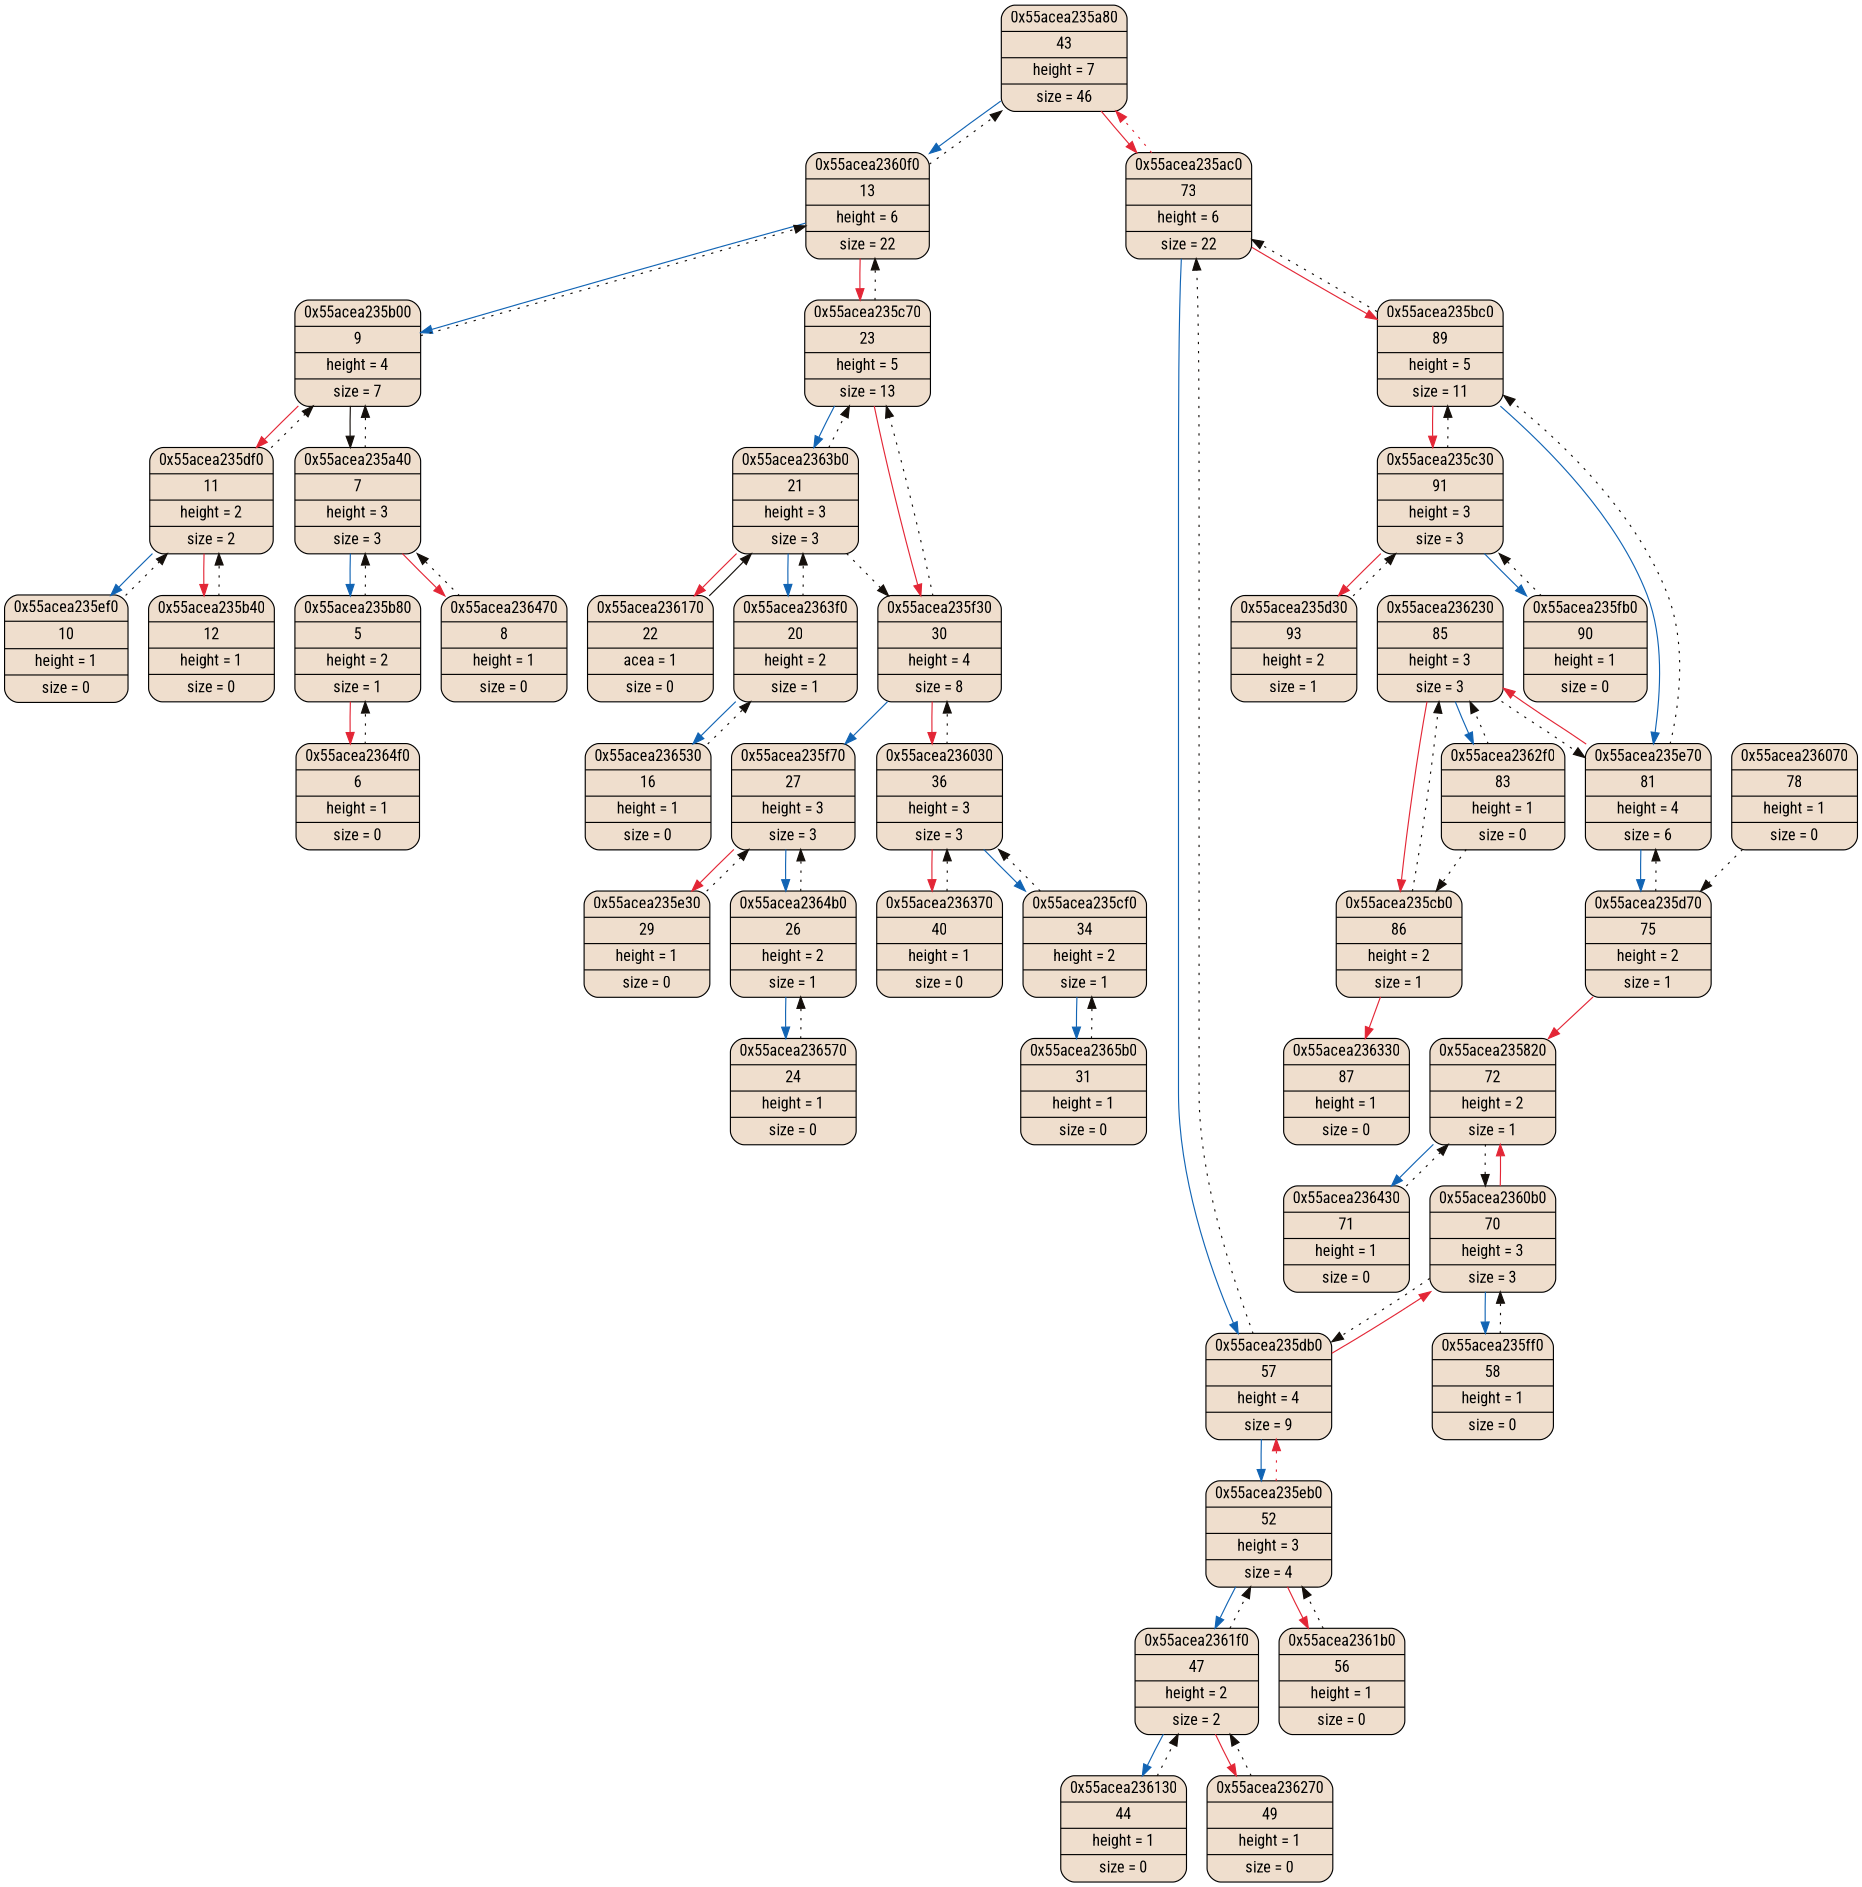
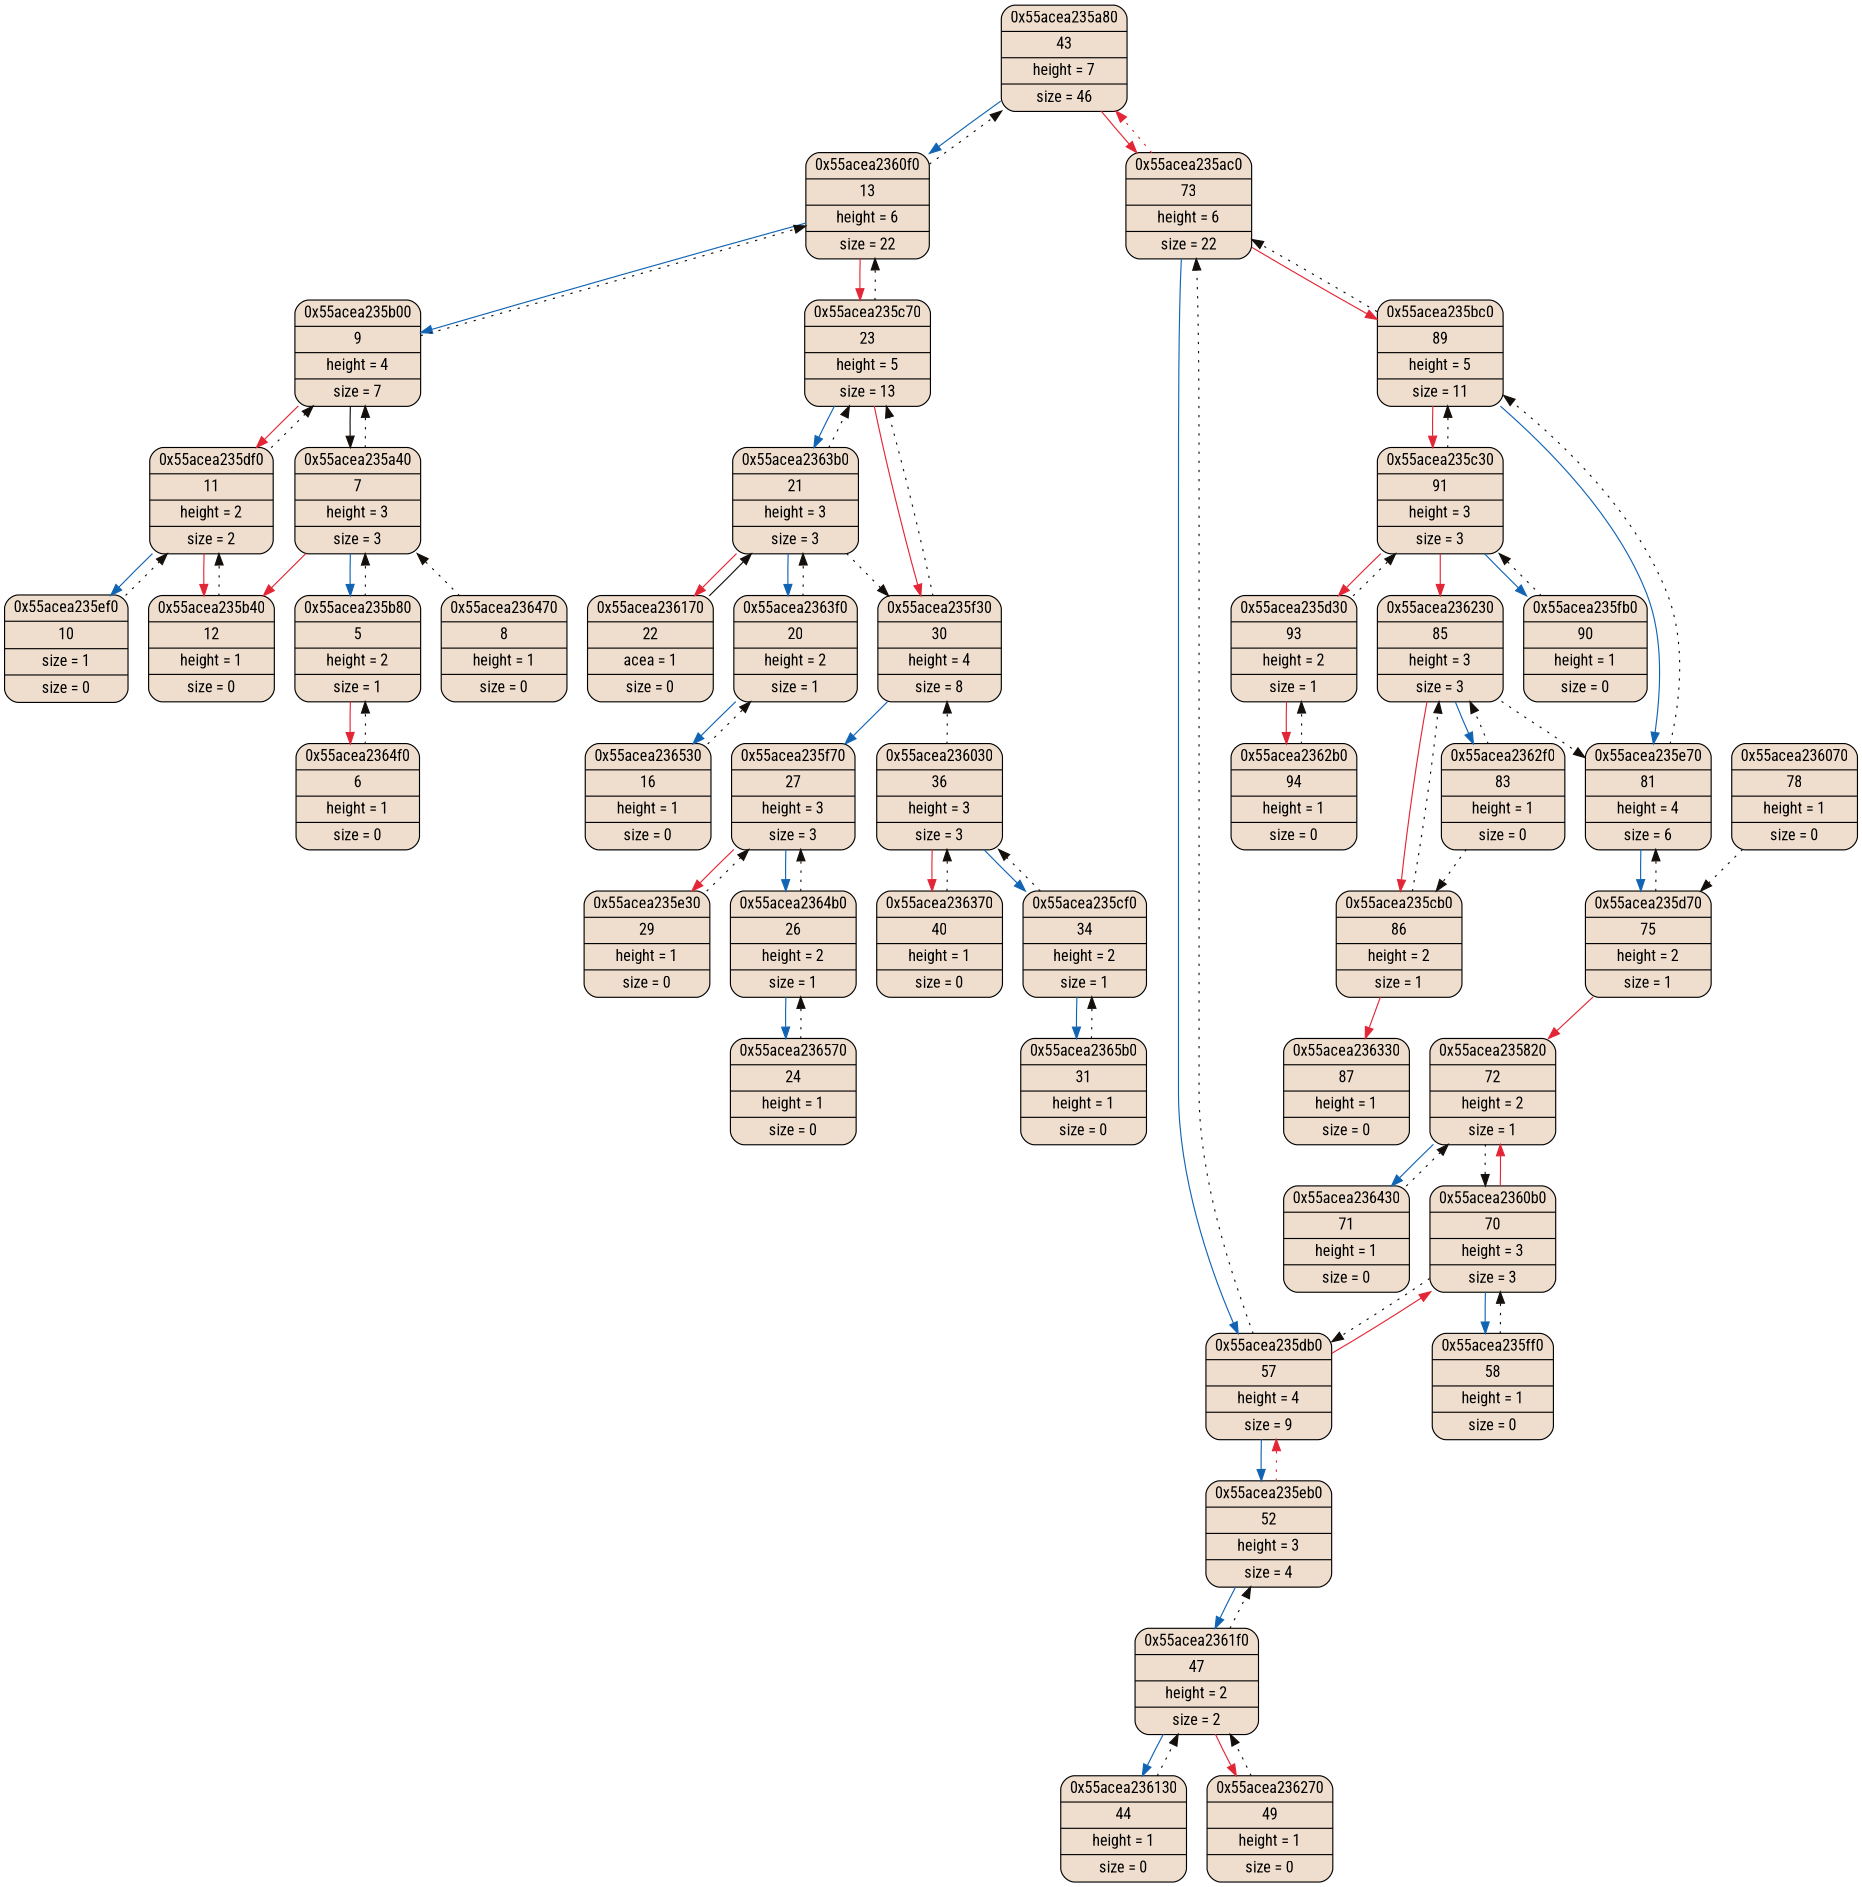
edge "0x55acea235a40" -> "0x55acea236470": now "0x55acea235a40" -> "0x55acea235b40"
node "0x55acea235ef0": text "height = 1" -> "size = 1"
edge "0x55acea235f30" -> "0x55acea236030": removed
edge "0x55acea235e70" -> "0x55acea236230": now "0x55acea235c30" -> "0x55acea236230"
node "0x55acea2362b0": added
node "0x55acea2361b0": removed
